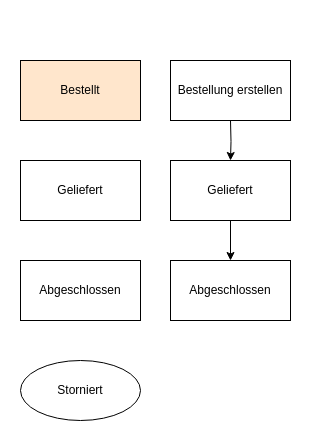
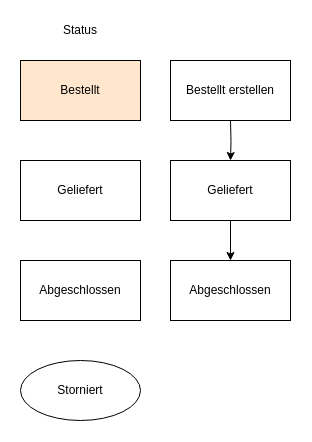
node "Status": added
node "Bestellung erstellen": label "Bestellung erstellen" -> "Bestellt erstellen"
